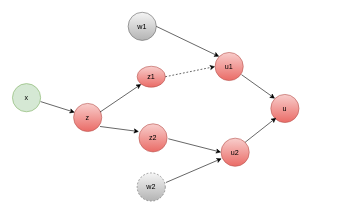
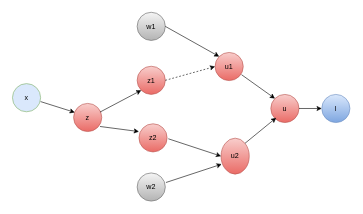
node "w1": moved (142, 26) -> (151, 26)
node "z1": size 28x21 -> 28x28
node "x": fillcolor #d5e8d4 -> #dae8fc
edge "u" -> "l": added
node "l": added
node "u2": size 28x28 -> 28x36
node "w2": style dashed -> solid
